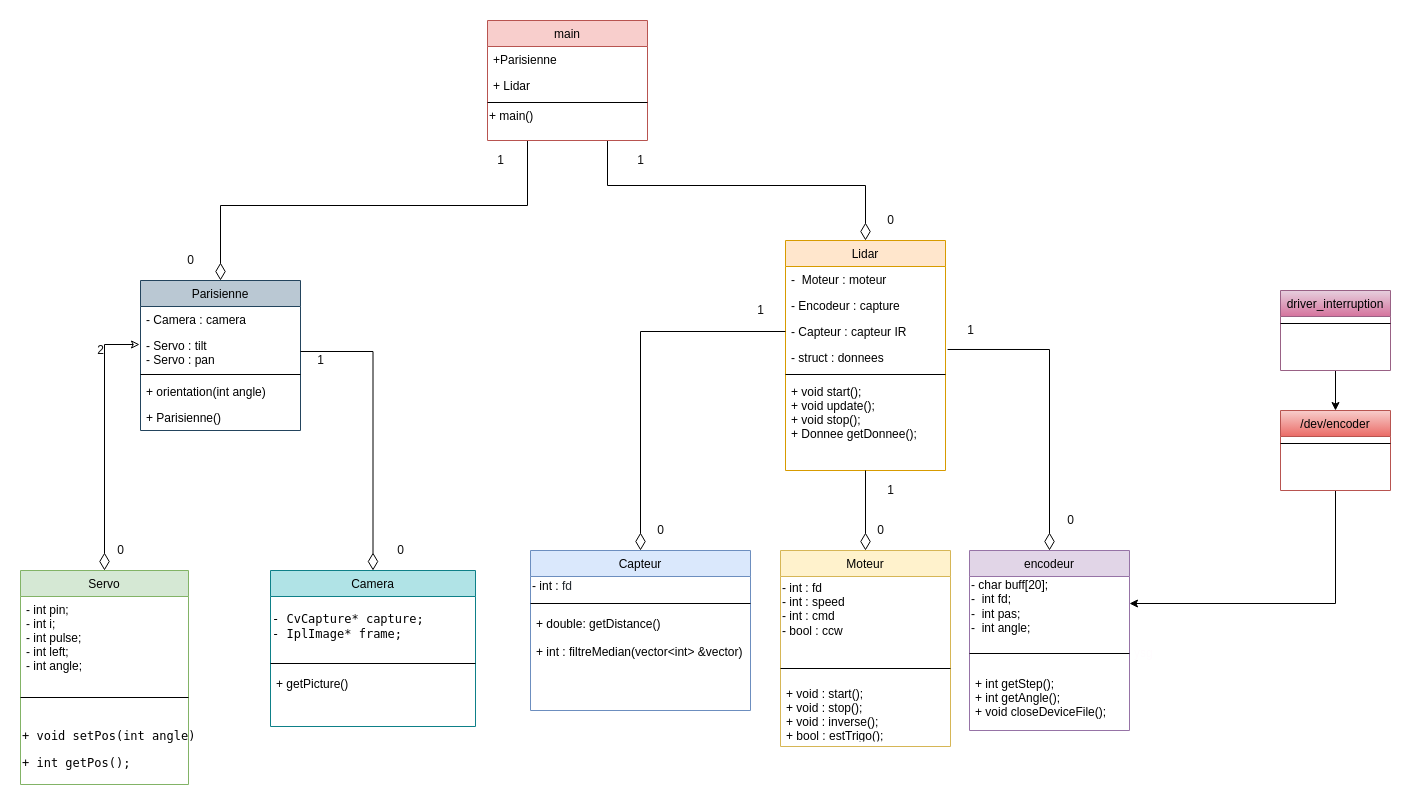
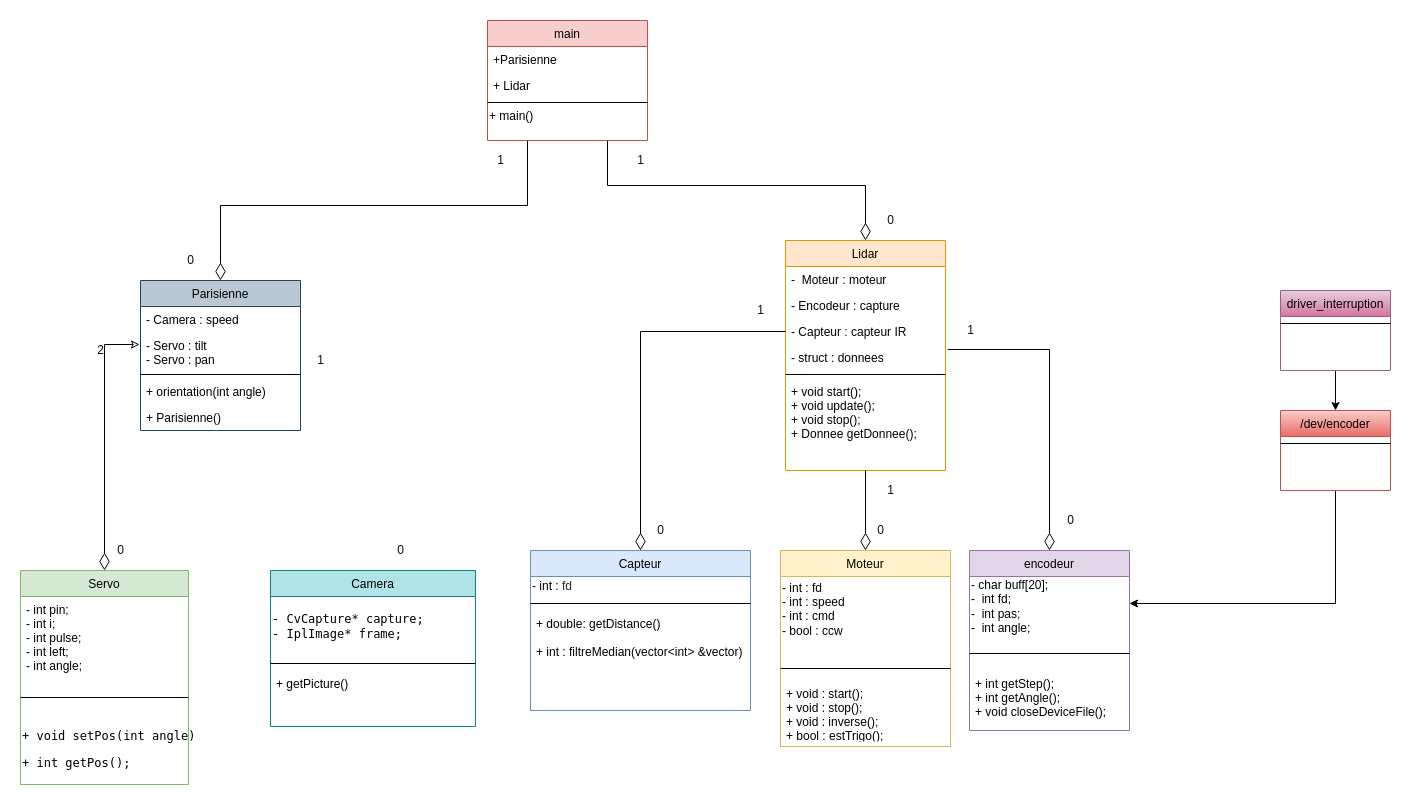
node "- Camera : camera": label "- Camera : camera" -> "- Camera : speed"
edge "- Servo : tilt - Servo : pan" -> "Camera": removed
